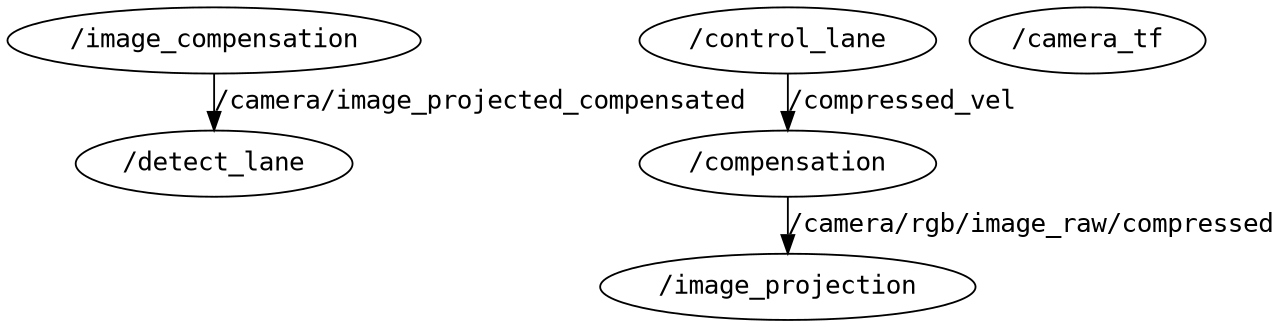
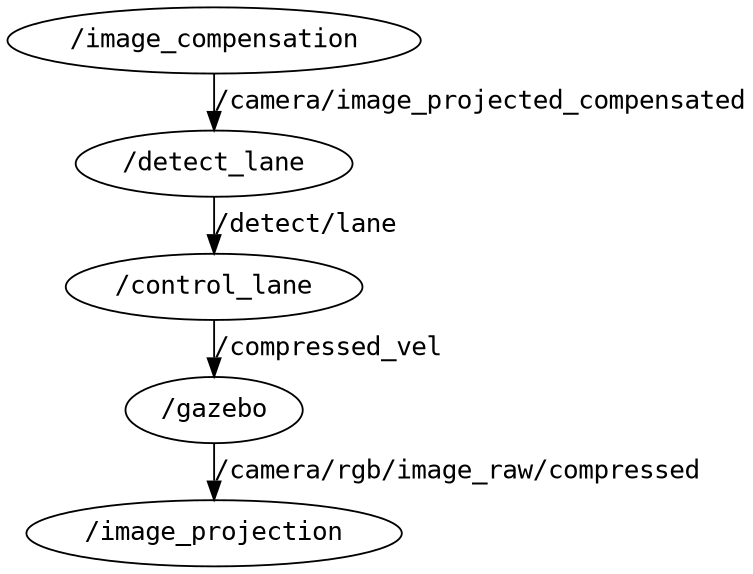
node "/camera_tf": removed
node "/compensation": label "/compensation" -> "/gazebo"
edge "/detect_lane" -> "/control_lane": added, label "/detect/lane"
